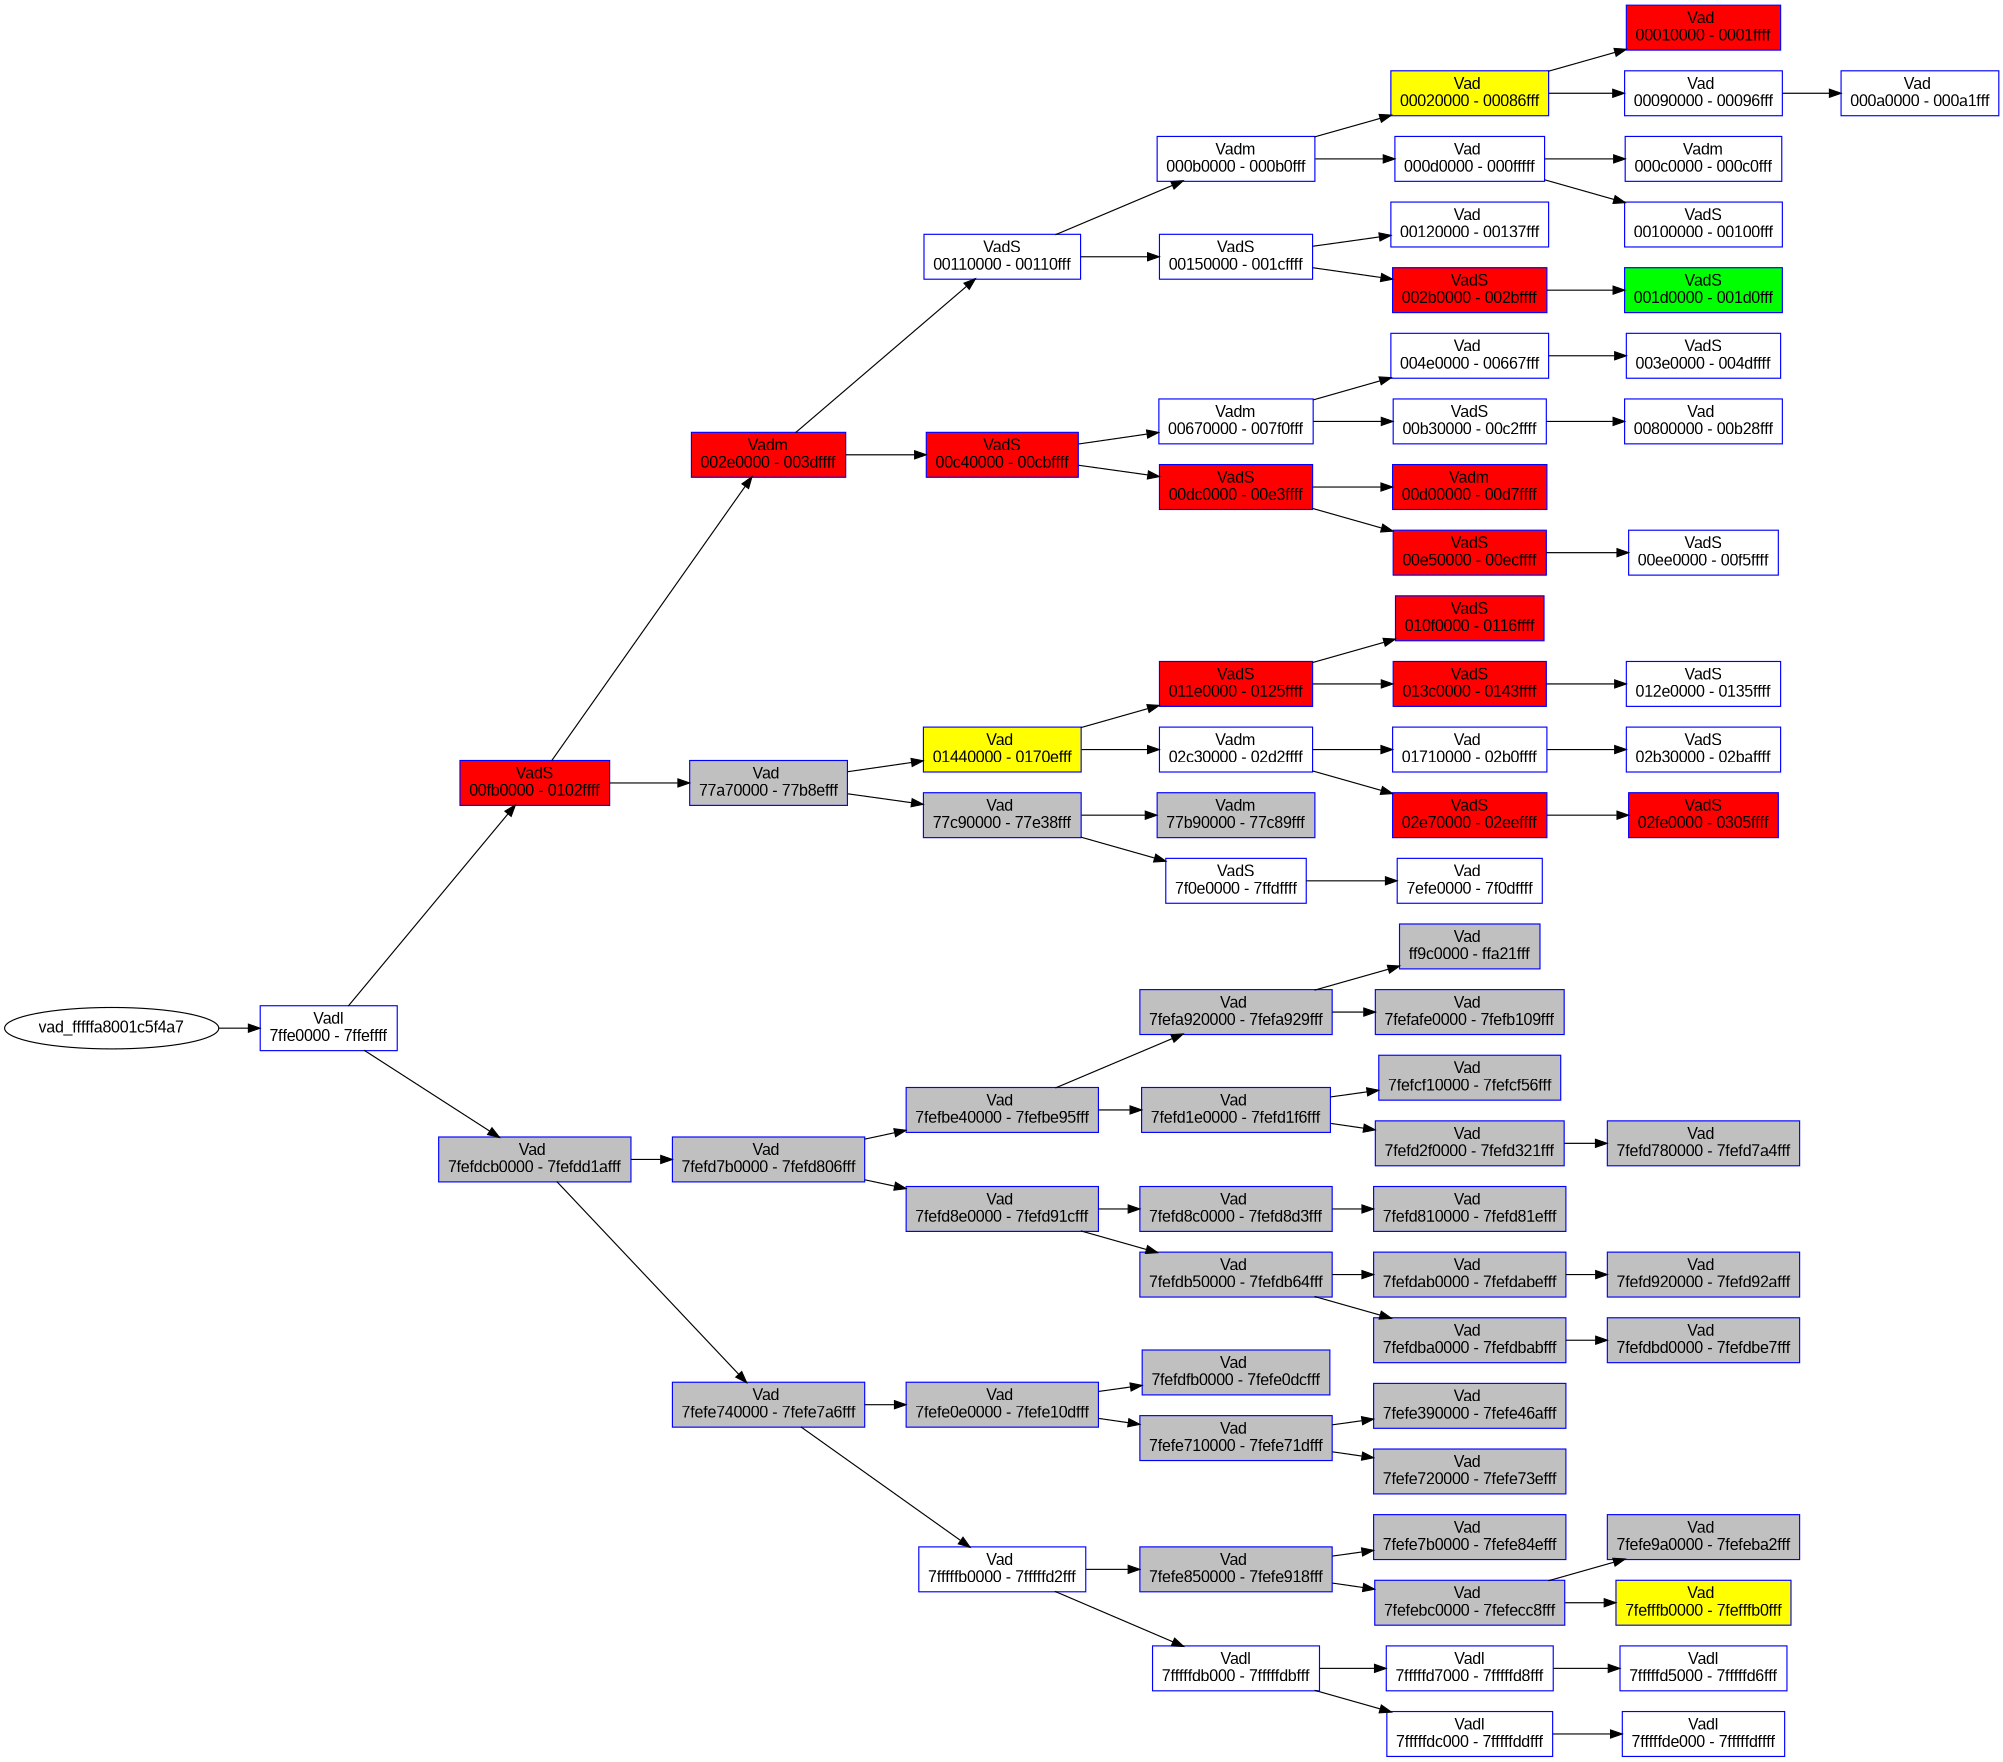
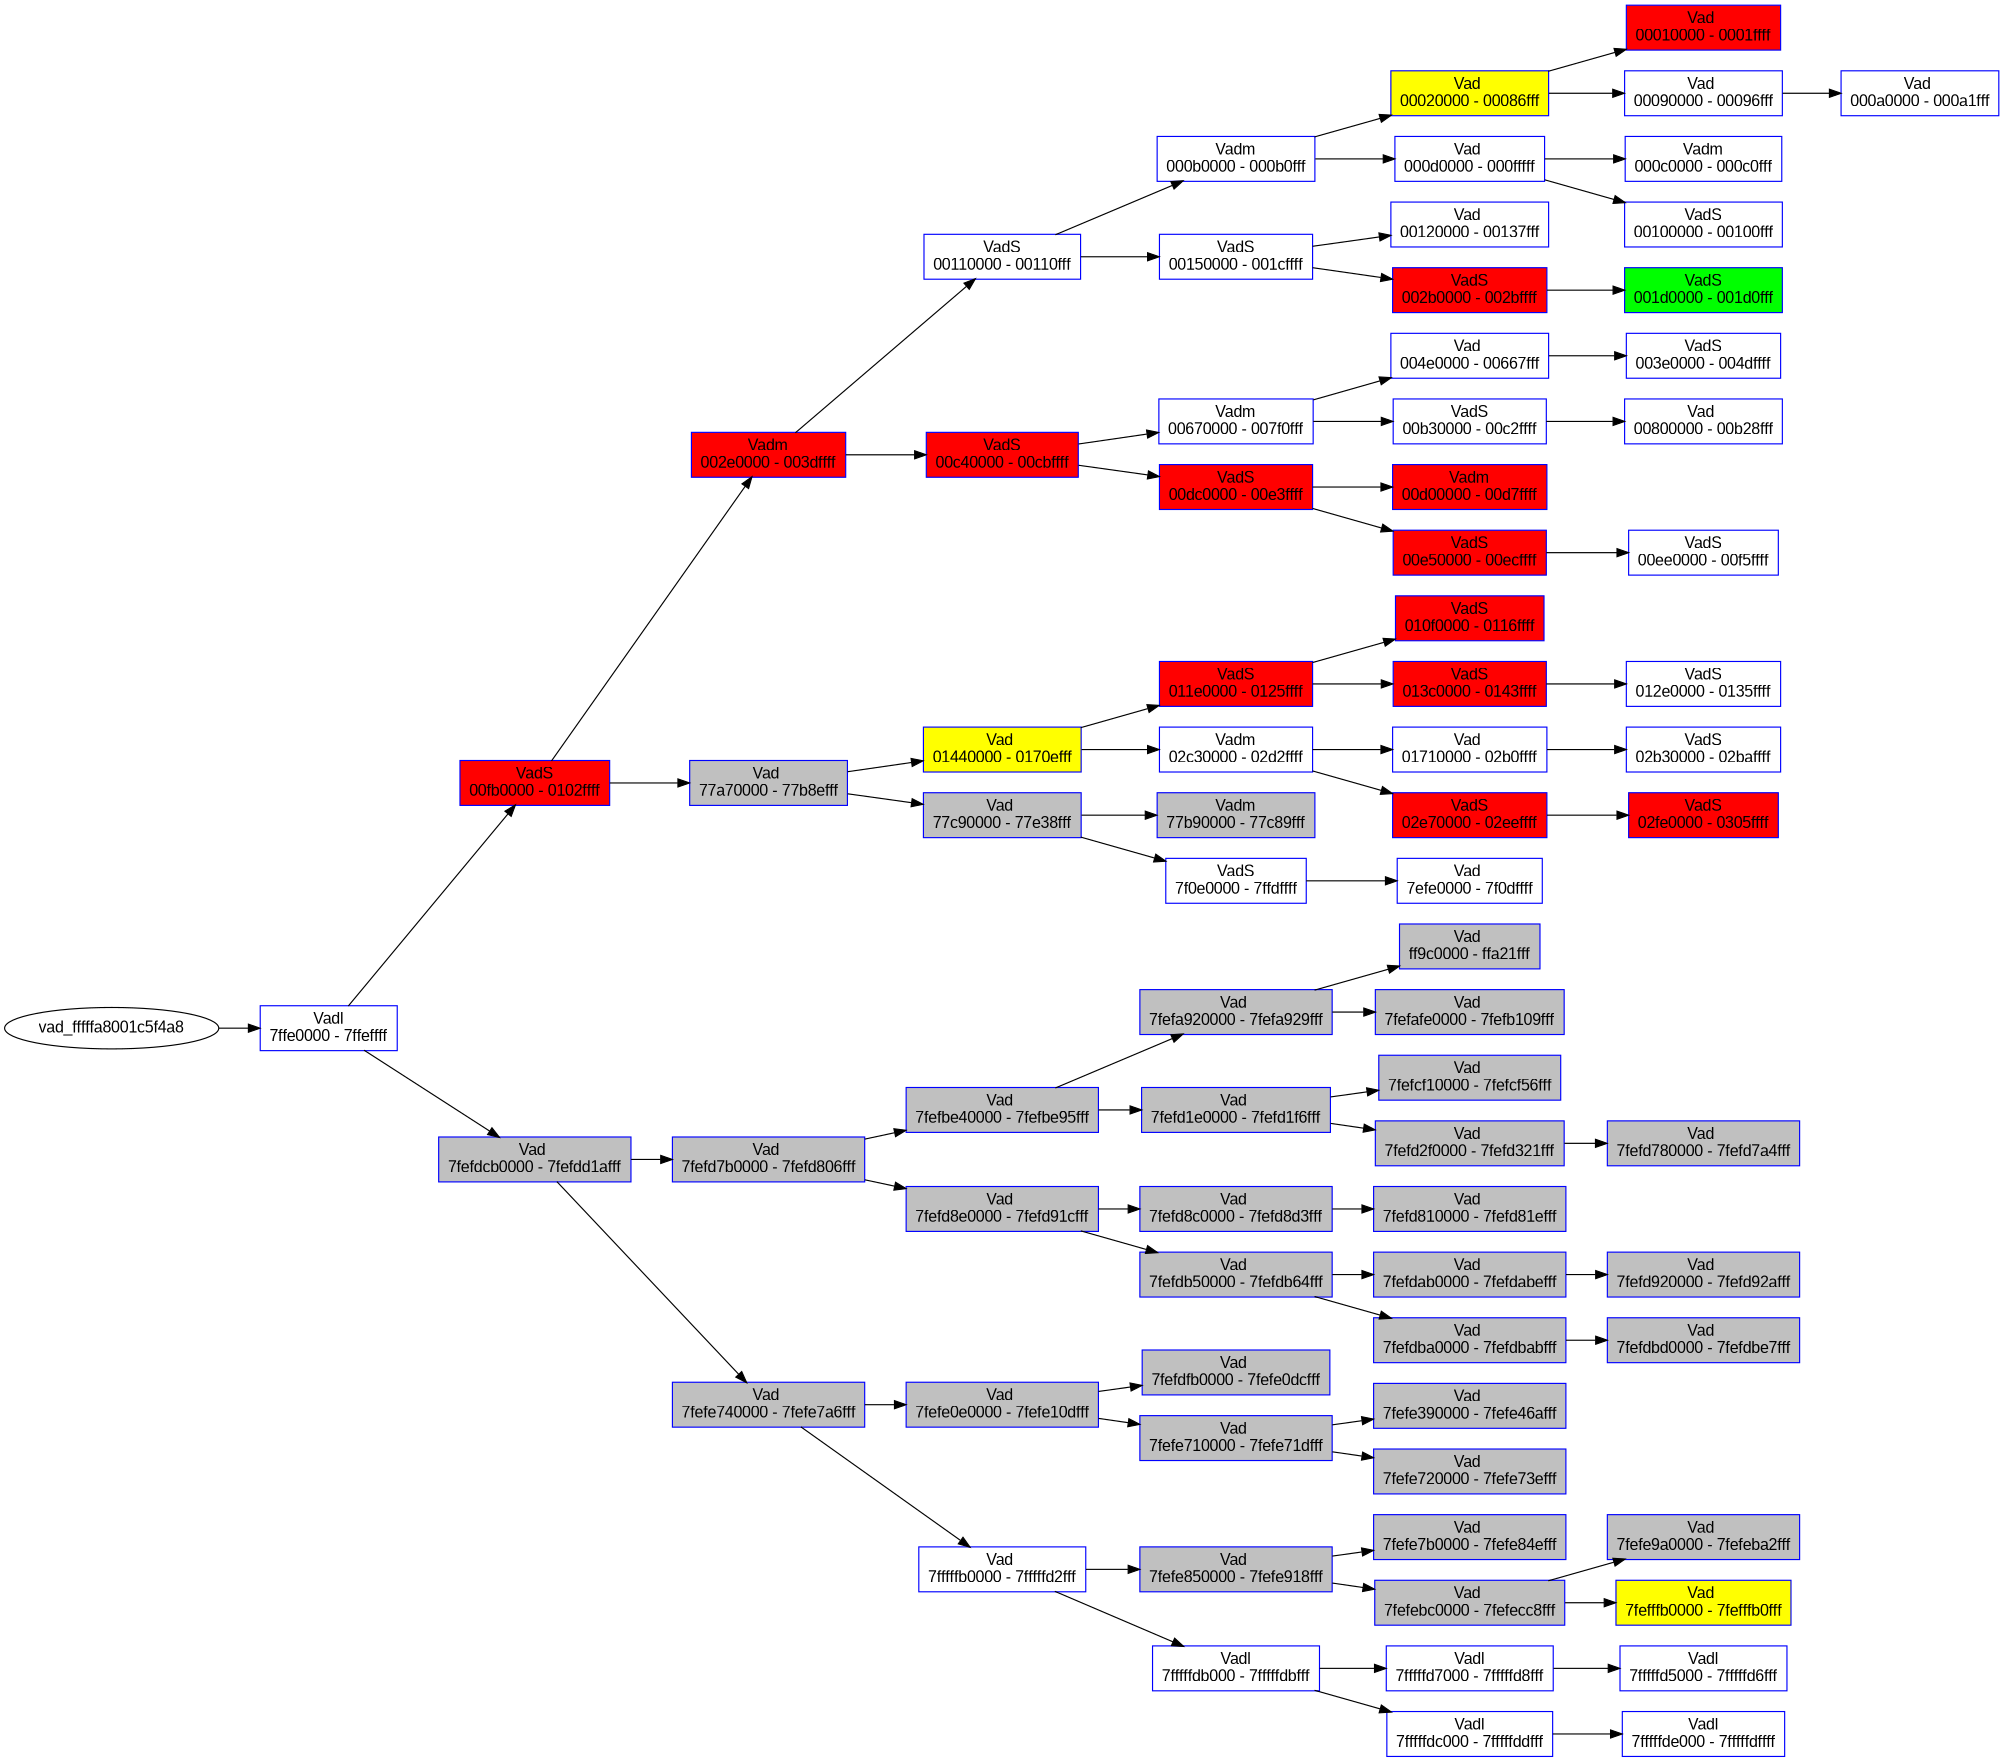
node "vad_fffffa8001c5f4a7": label "vad_fffffa8001c5f4a7" -> "vad_fffffa8001c5f4a8"
